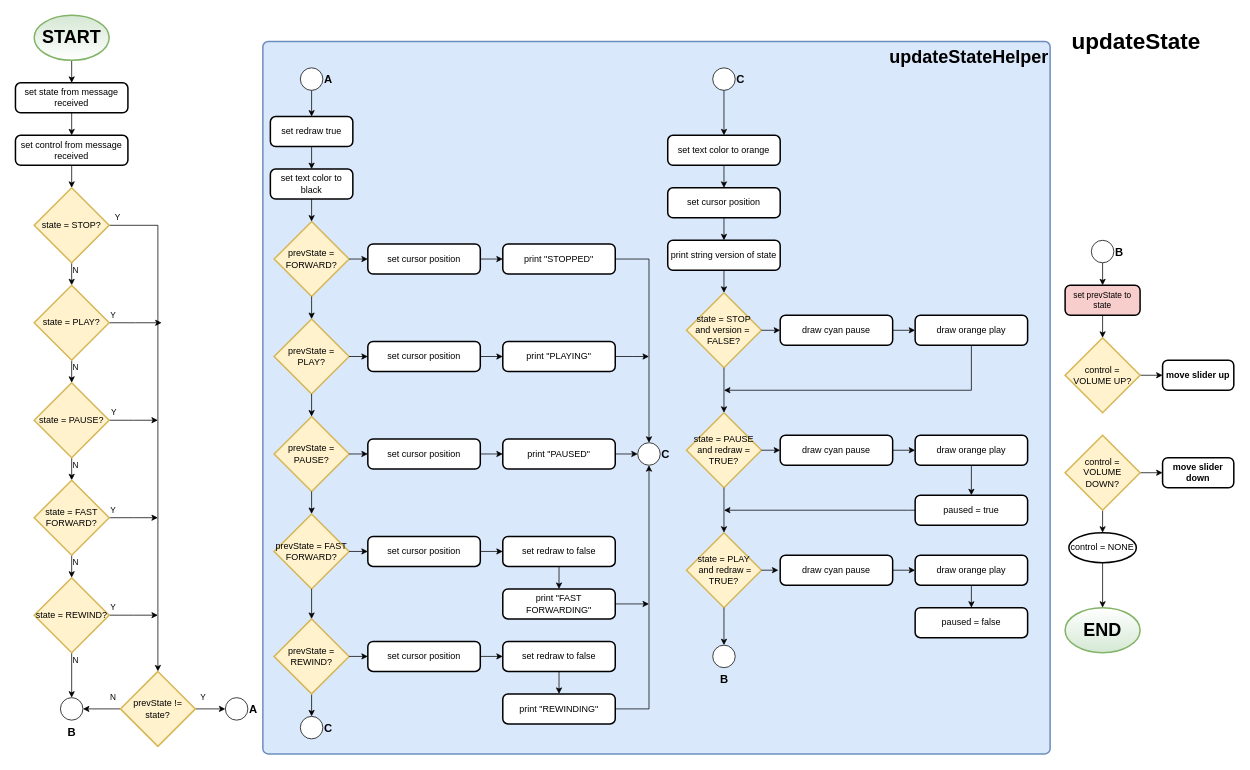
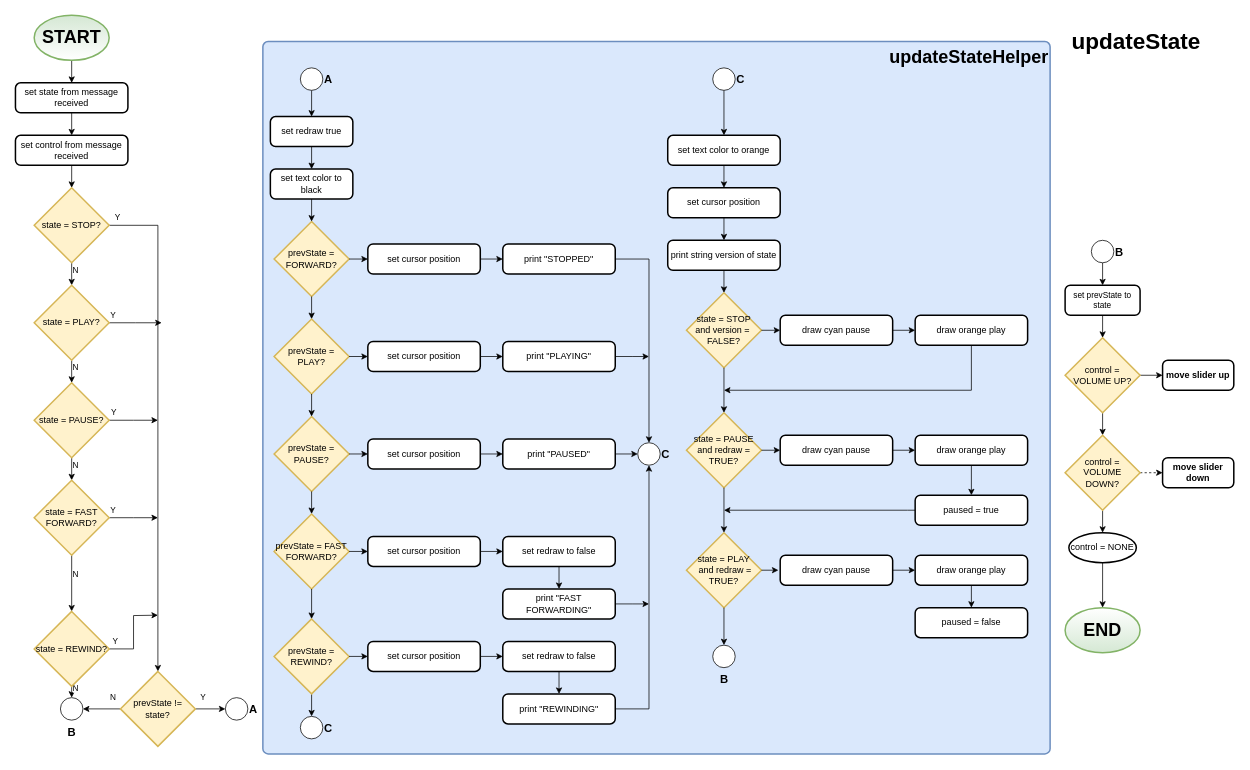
node "set prevState to state": fillcolor #f8cecc -> #ffffff
edge "control = VOLUME UP?" -> "control = VOLUME DOWN?": added
edge "control = VOLUME DOWN?" -> "move slider down": style solid -> dashed
node "state = REWIND?": moved (72, 615) -> (72, 649)
